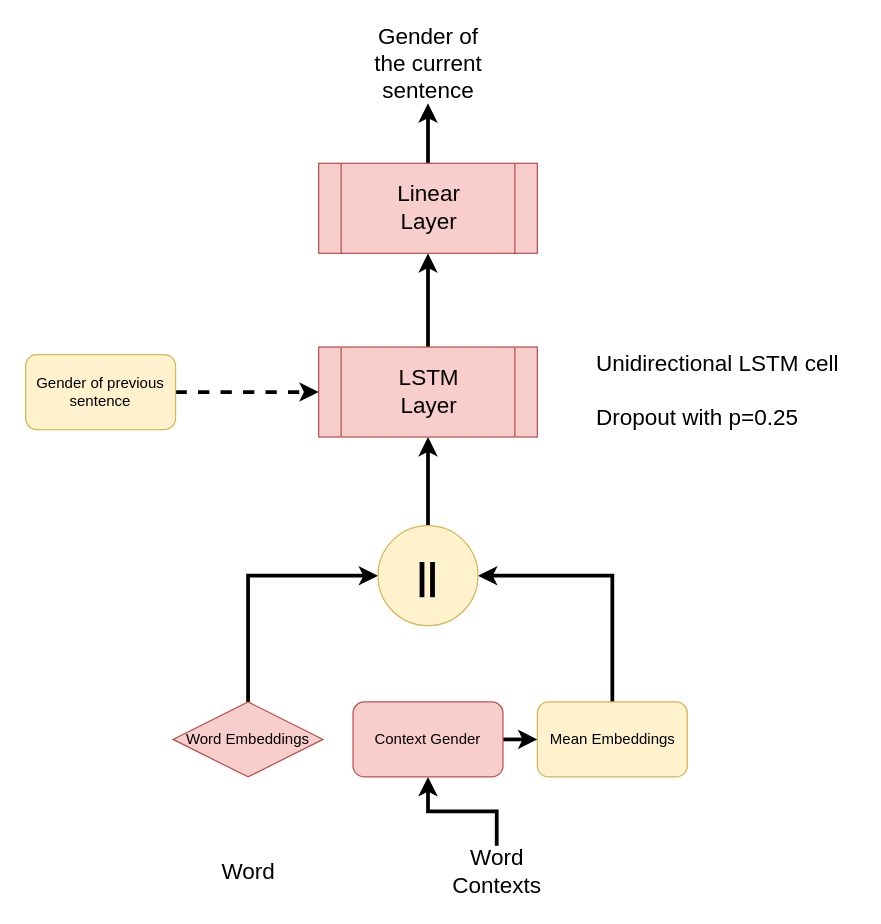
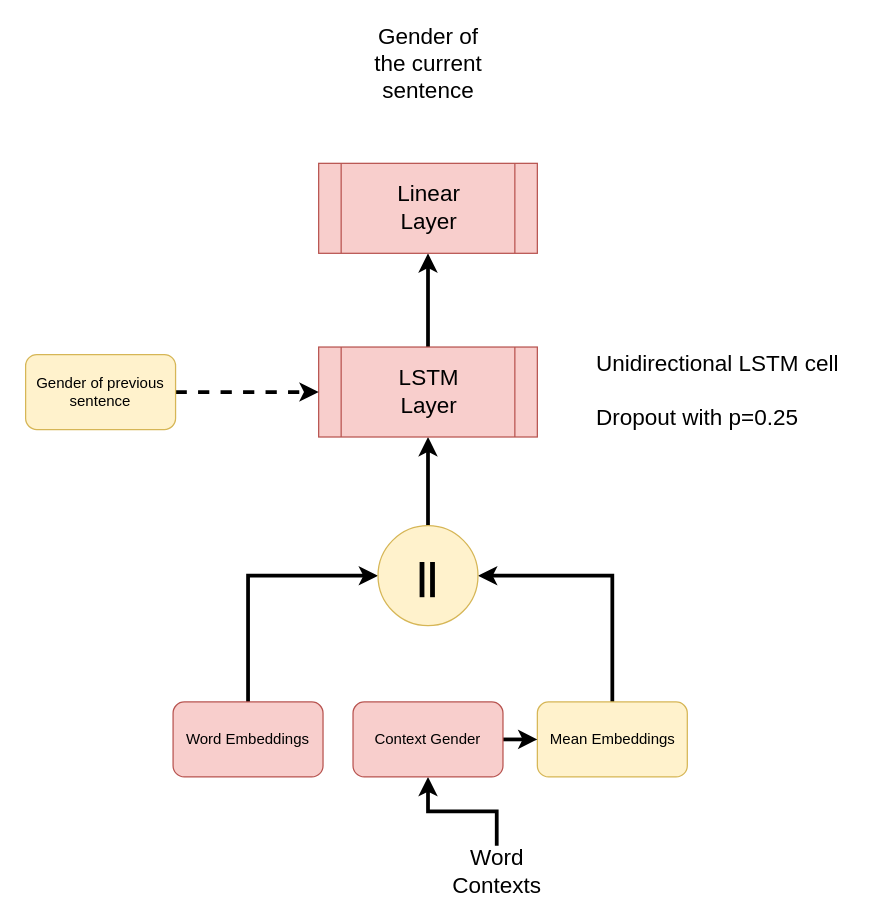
edge "Linear Layer" -> "Gender of the current sentence": removed
node "Word Embeddings": shape diamond -> rounded rectangle
node "Word": removed
